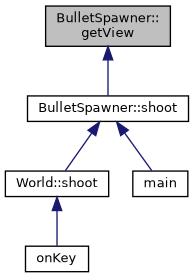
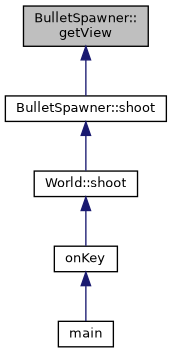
edge "main" -> "BulletSpawner::shoot": now "main" -> "onKey"
